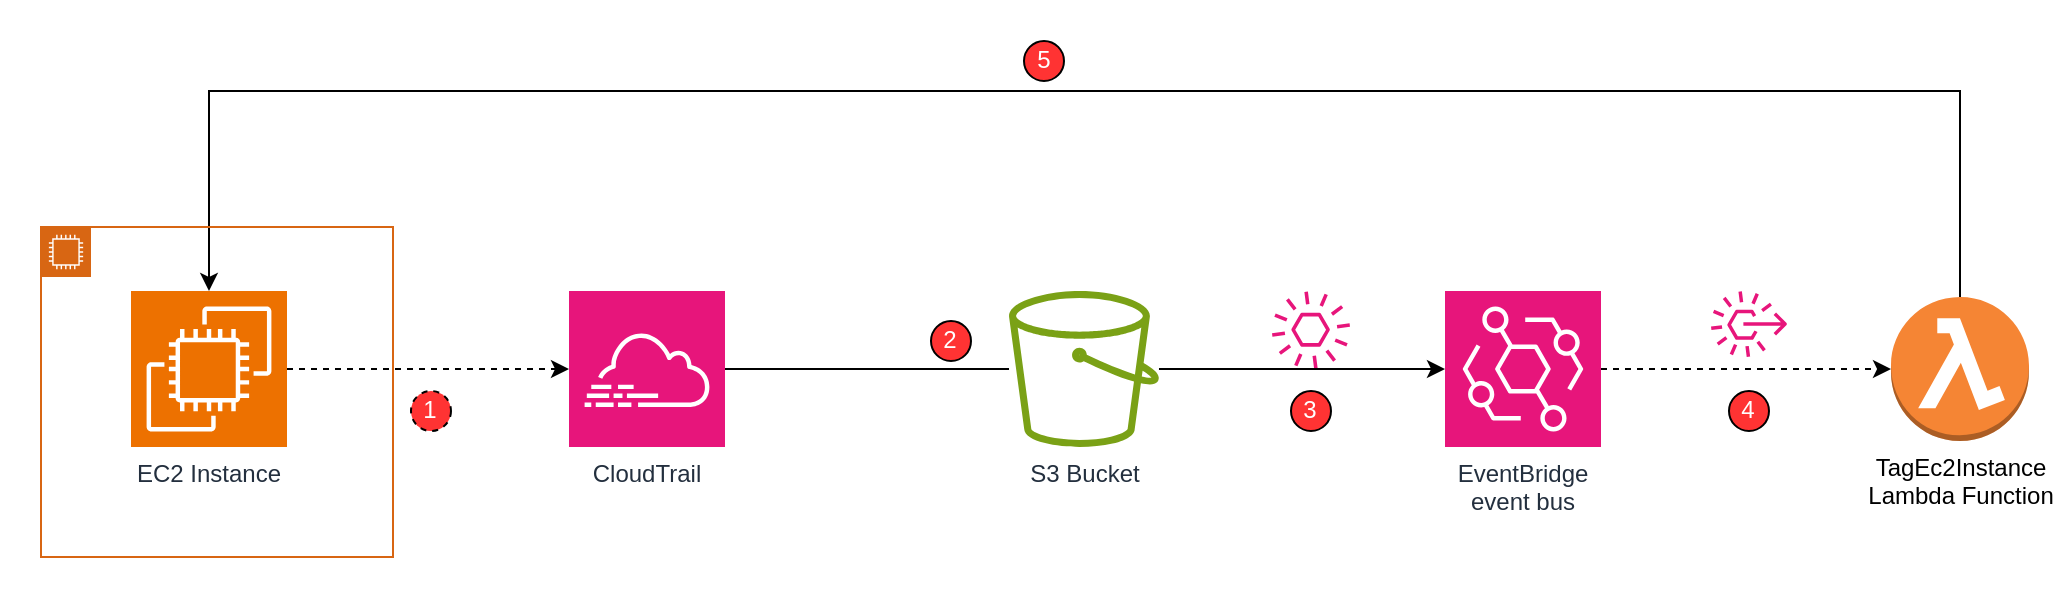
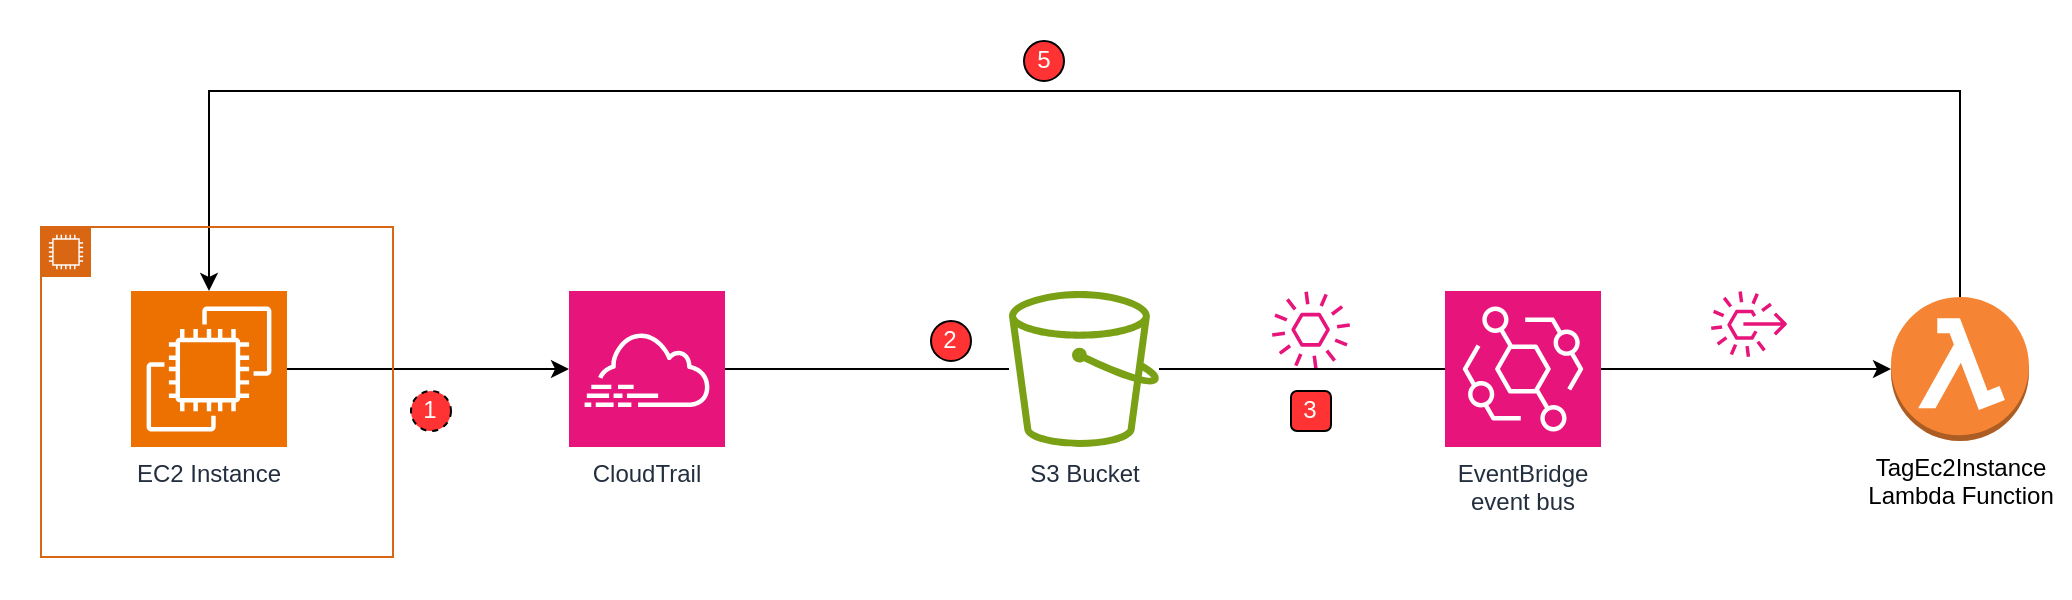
edge "EC2 Instance" -> "CloudTrail": style dashed -> solid
edge "S3 Bucket" -> "EventBridge event bus": arrowhead classic -> none
edge "EventBridge event bus" -> "TagEc2Instance Lambda Function": style dashed -> solid
node "3": shape ellipse -> rounded rectangle
node "4": removed
